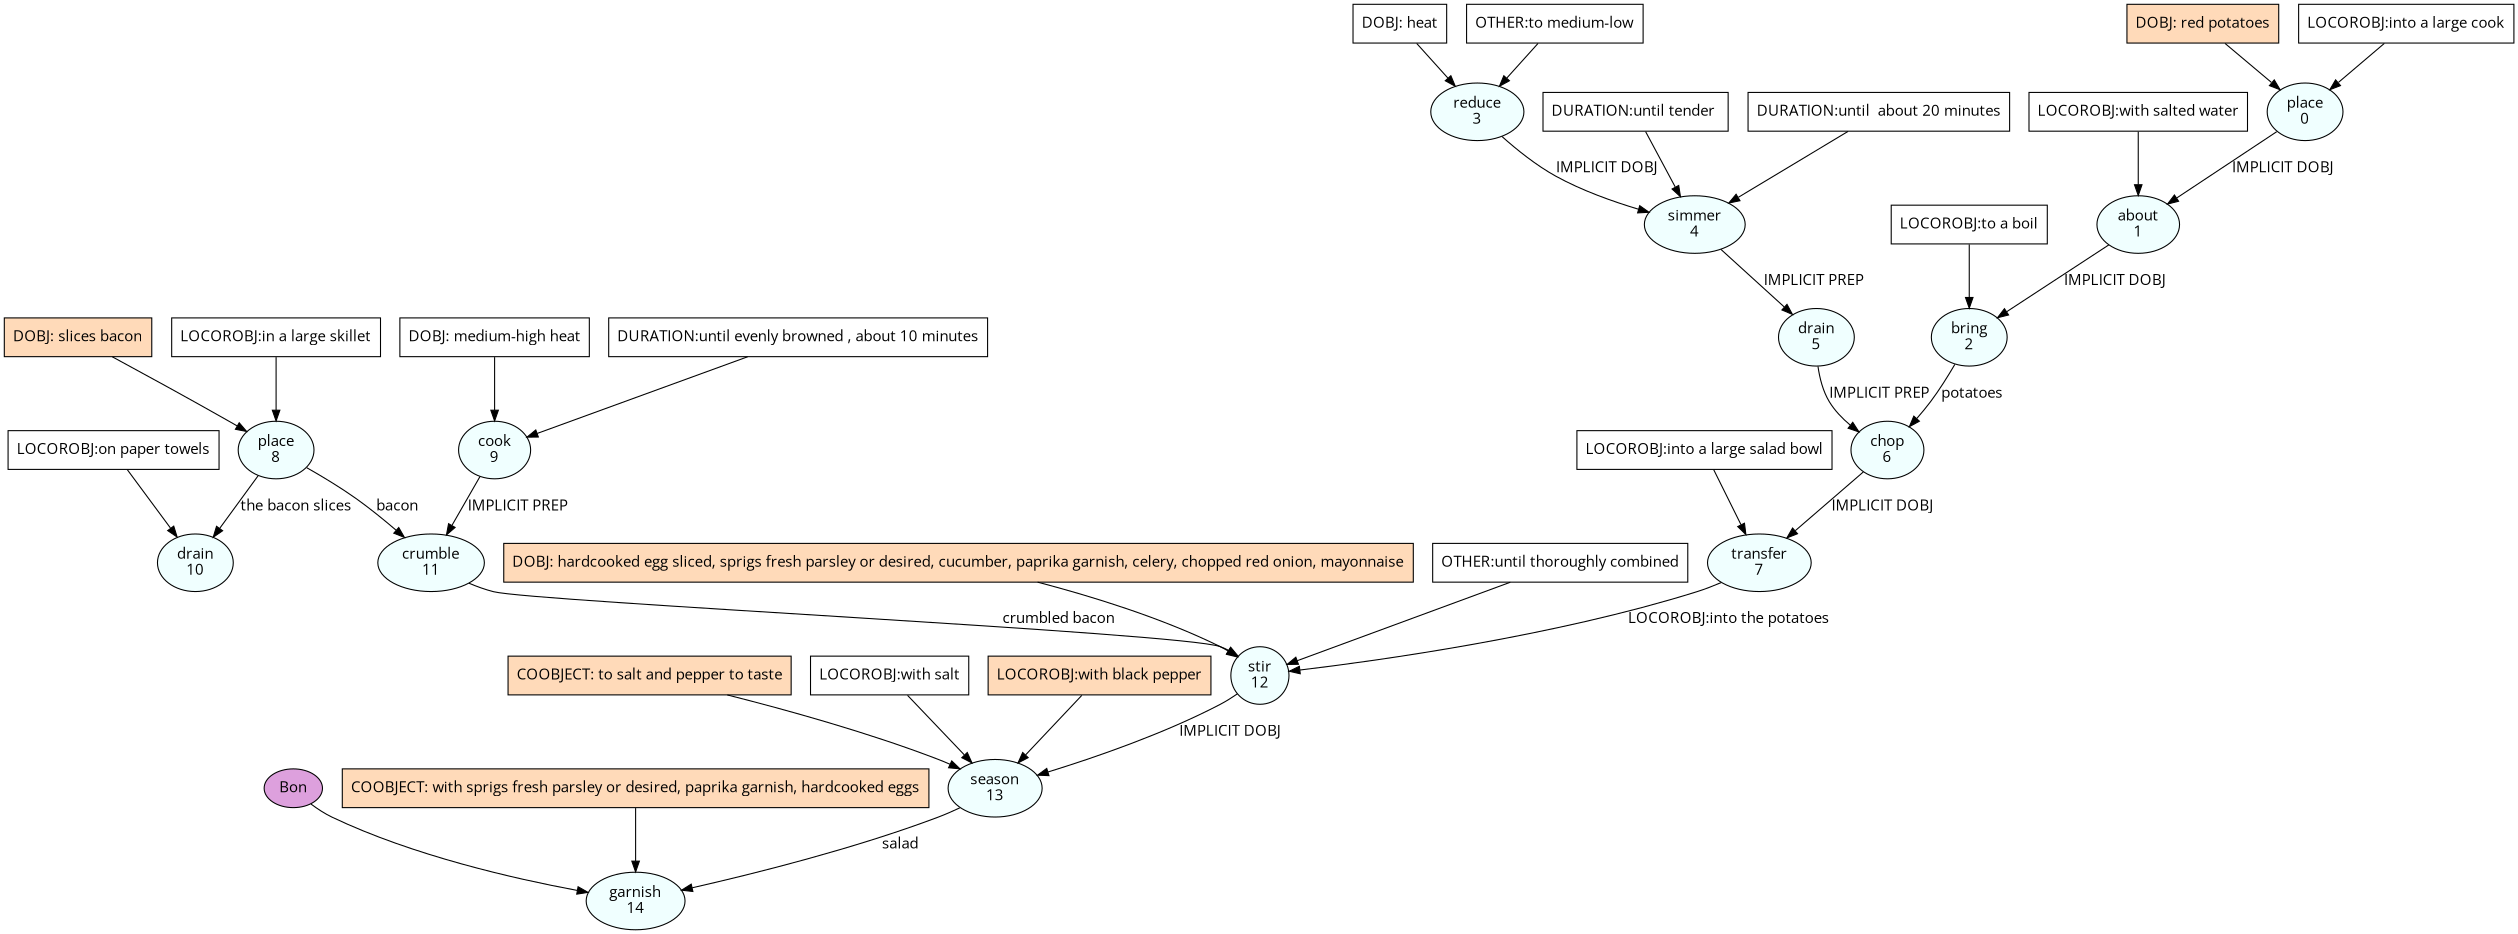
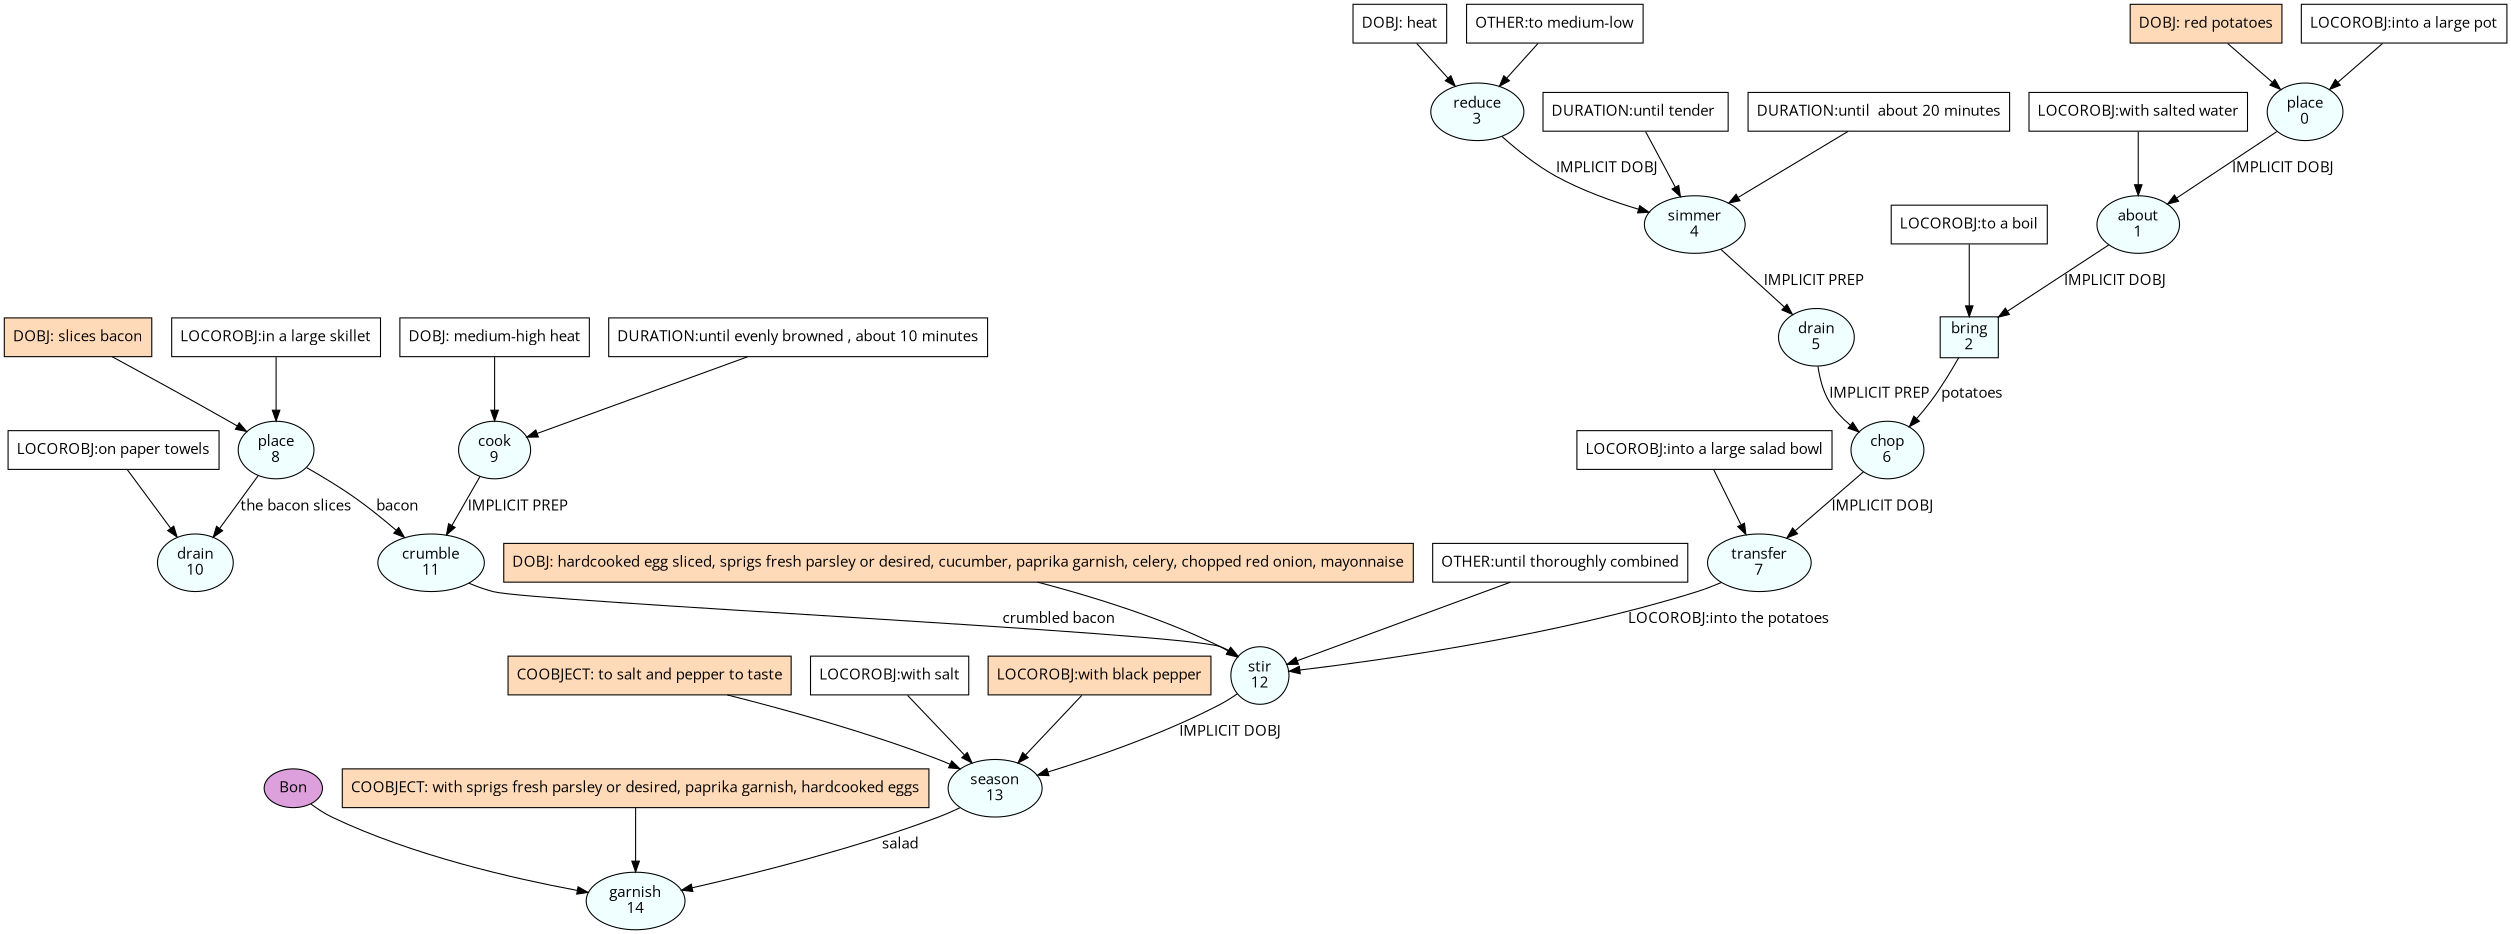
node "LOCOROBJ:into a large cook": label "LOCOROBJ:into a large cook" -> "LOCOROBJ:into a large pot"
node "bring 2": shape ellipse -> box
